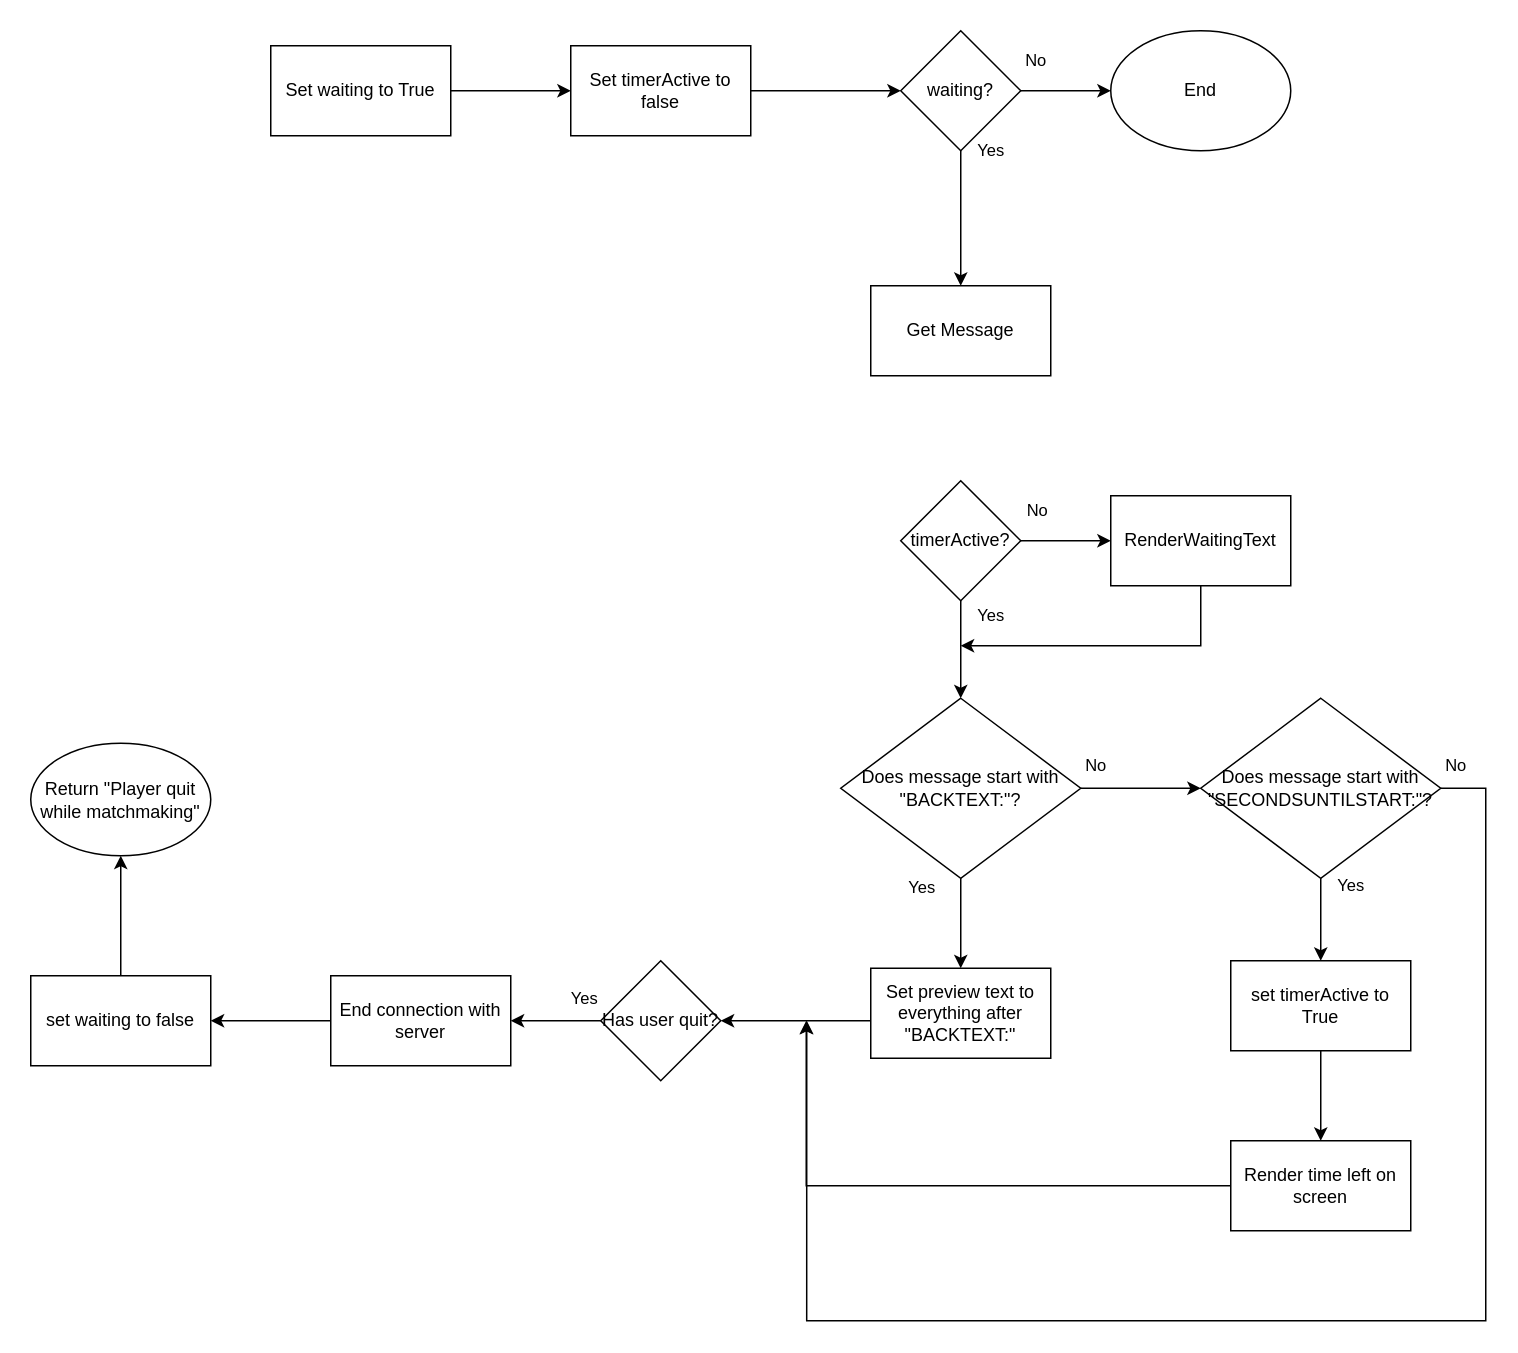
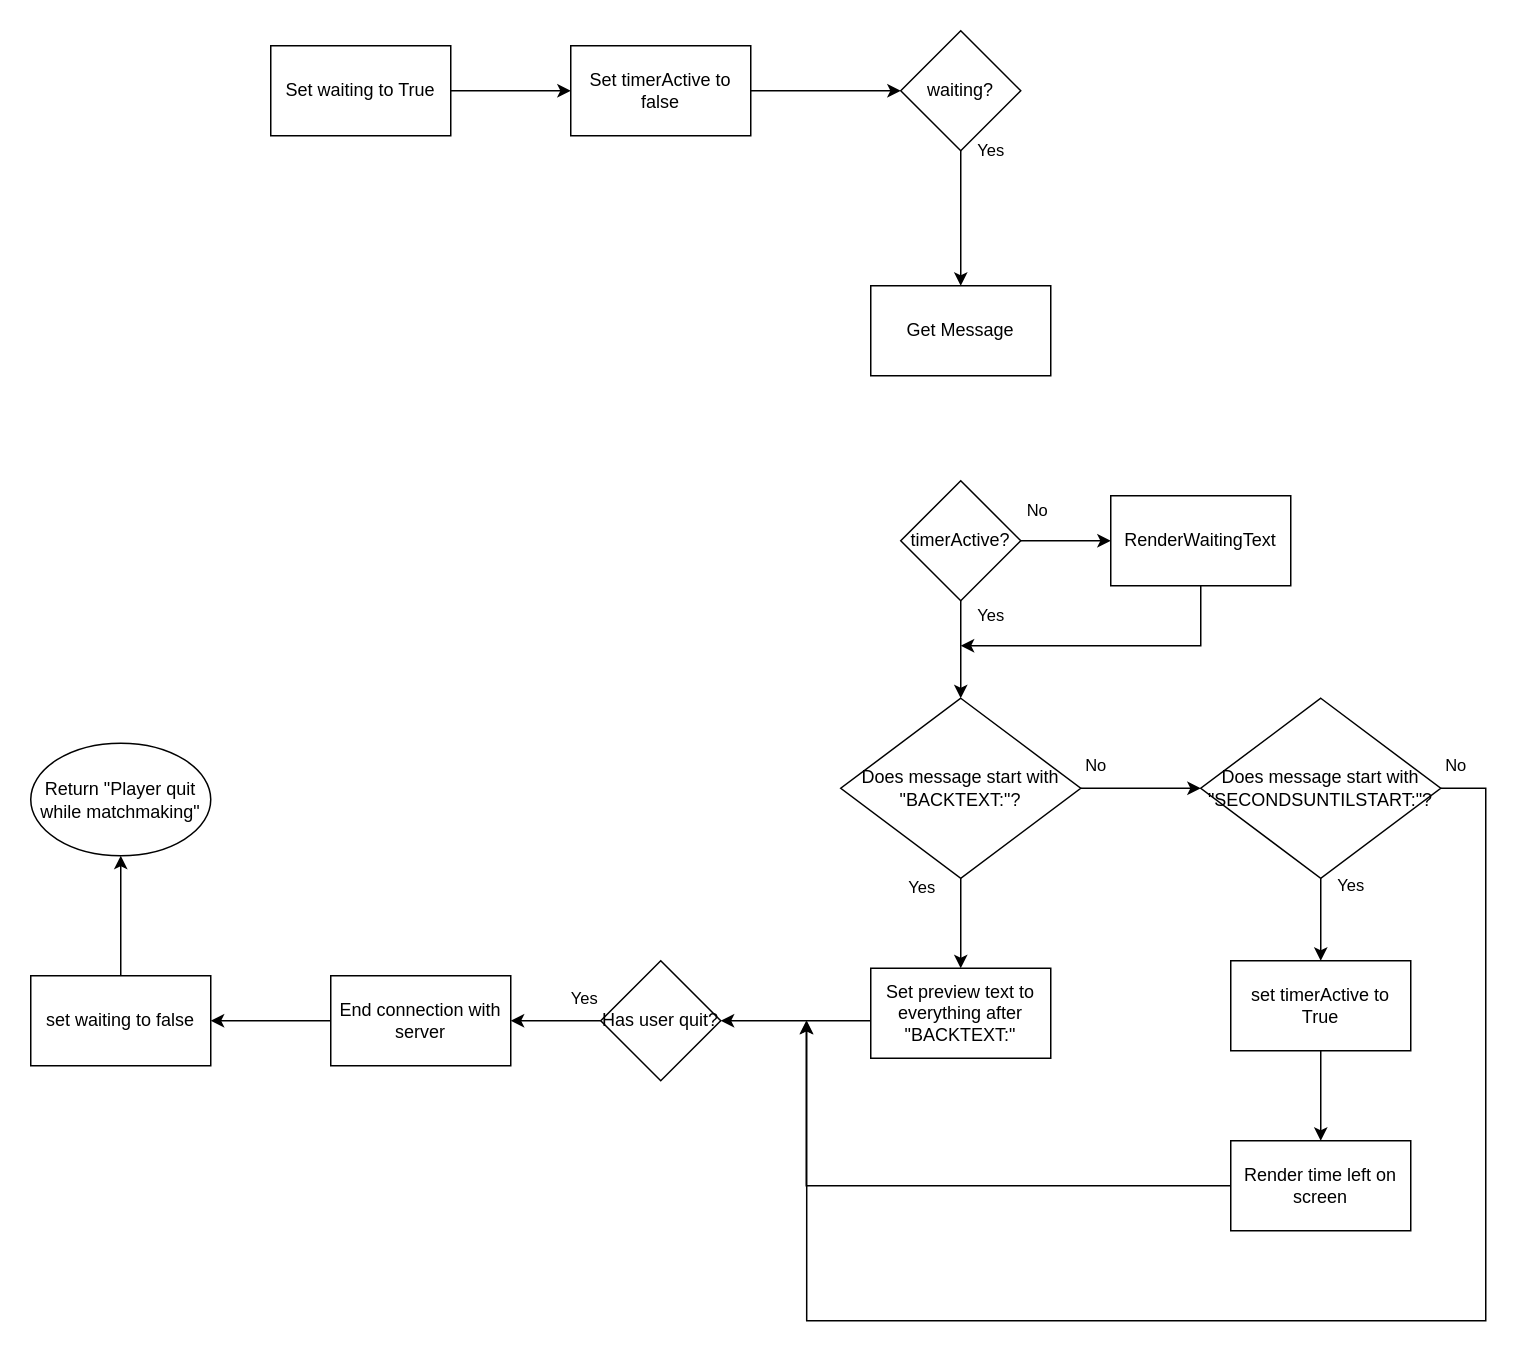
edge "waiting?" -> "End": removed, label "No"
node "End": removed
